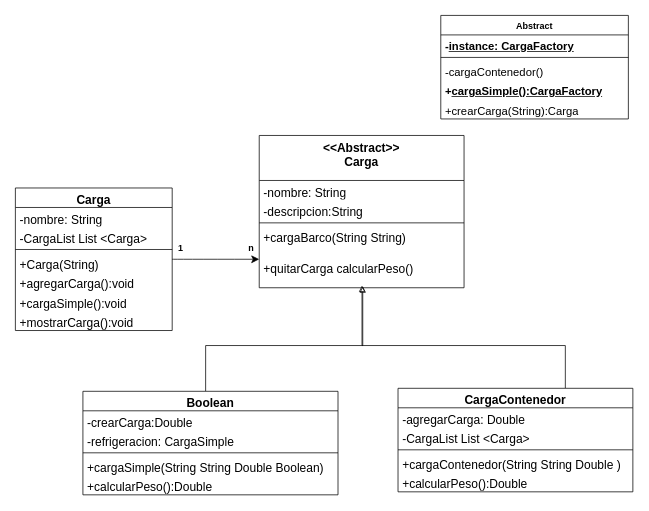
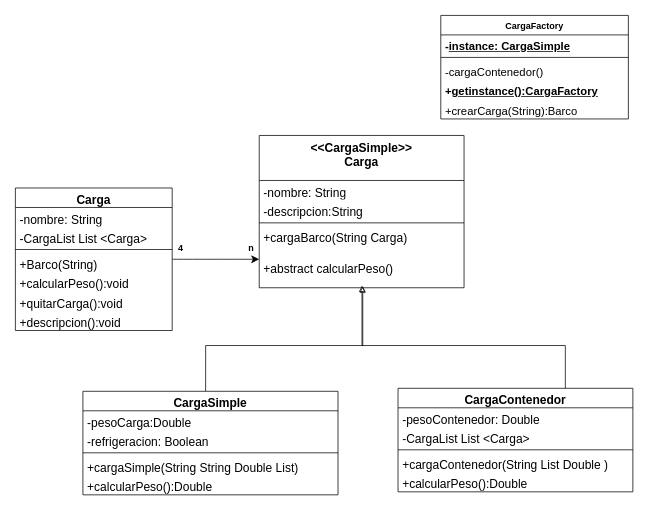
node "Abstract": label "Abstract" -> "CargaFactory"
node "-instance: CargaFactory": label "-instance: CargaFactory" -> "-instance: CargaSimple"
node "+cargaSimple():CargaFactory": label "+cargaSimple():CargaFactory" -> "+getinstance():CargaFactory"
node "+crearCarga(String):Carga": label "+crearCarga(String):Carga" -> "+crearCarga(String):Barco"
node "<<Abstract>> Carga": label "<<Abstract>> Carga" -> "<<CargaSimple>> Carga"
node "+cargaBarco(String String)": label "+cargaBarco(String String)" -> "+cargaBarco(String Carga)"
node "1": label "1" -> "4"
node "+Carga(String)": label "+Carga(String)" -> "+Barco(String)"
node "+quitarCarga calcularPeso()": label "+quitarCarga calcularPeso()" -> "+abstract calcularPeso()"
node "+agregarCarga():void": label "+agregarCarga():void" -> "+calcularPeso():void"
node "+cargaSimple():void": label "+cargaSimple():void" -> "+quitarCarga():void"
node "+mostrarCarga():void": label "+mostrarCarga():void" -> "+descripcion():void"
node "Boolean": label "Boolean" -> "CargaSimple"
node "-agregarCarga: Double": label "-agregarCarga: Double" -> "-pesoContenedor: Double"
node "-crearCarga:Double": label "-crearCarga:Double" -> "-pesoCarga:Double"
node "-refrigeracion: CargaSimple": label "-refrigeracion: CargaSimple" -> "-refrigeracion: Boolean"
node "+cargaContenedor(String String Double )": label "+cargaContenedor(String String Double )" -> "+cargaContenedor(String List Double )"
node "+cargaSimple(String String Double Boolean)": label "+cargaSimple(String String Double Boolean)" -> "+cargaSimple(String String Double List)"
